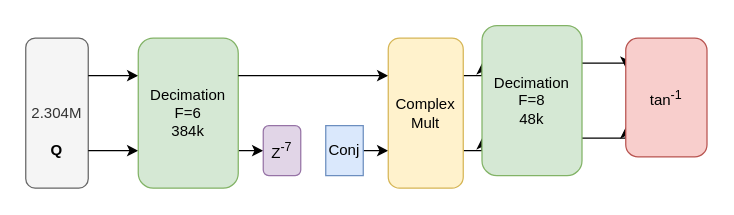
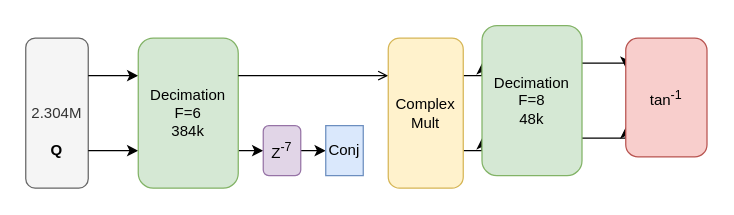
edge "Decimation F=6 384k" -> "Complex Mult": arrowhead classic -> open
edge "Z-7" -> "Conj": added
edge "Conj" -> "Complex Mult": removed
